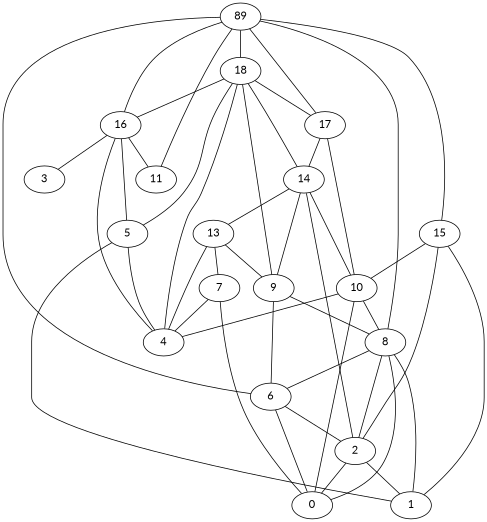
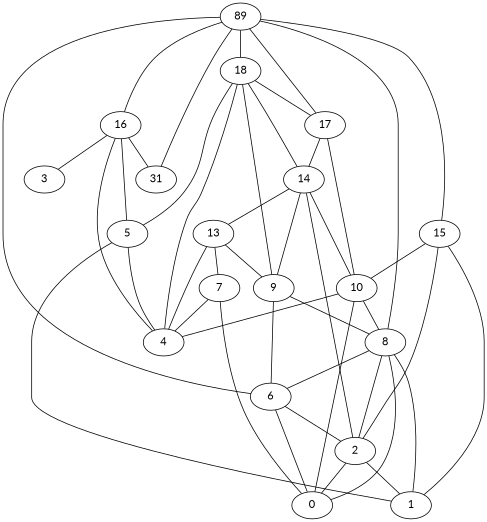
edge "18" -- "16": removed
node "11": label "11" -> "31"
